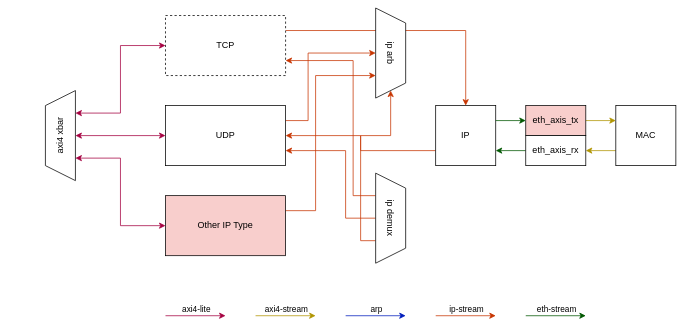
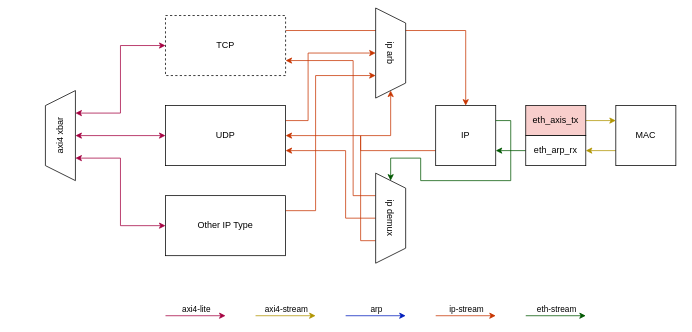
edge "IP" -> "eth_axis_tx": now "IP" -> "ip demux"
node "eth_axis_rx": label "eth_axis_rx" -> "eth_arp_rx"
node "Other IP Type": fillcolor #f8cecc -> #ffffff
